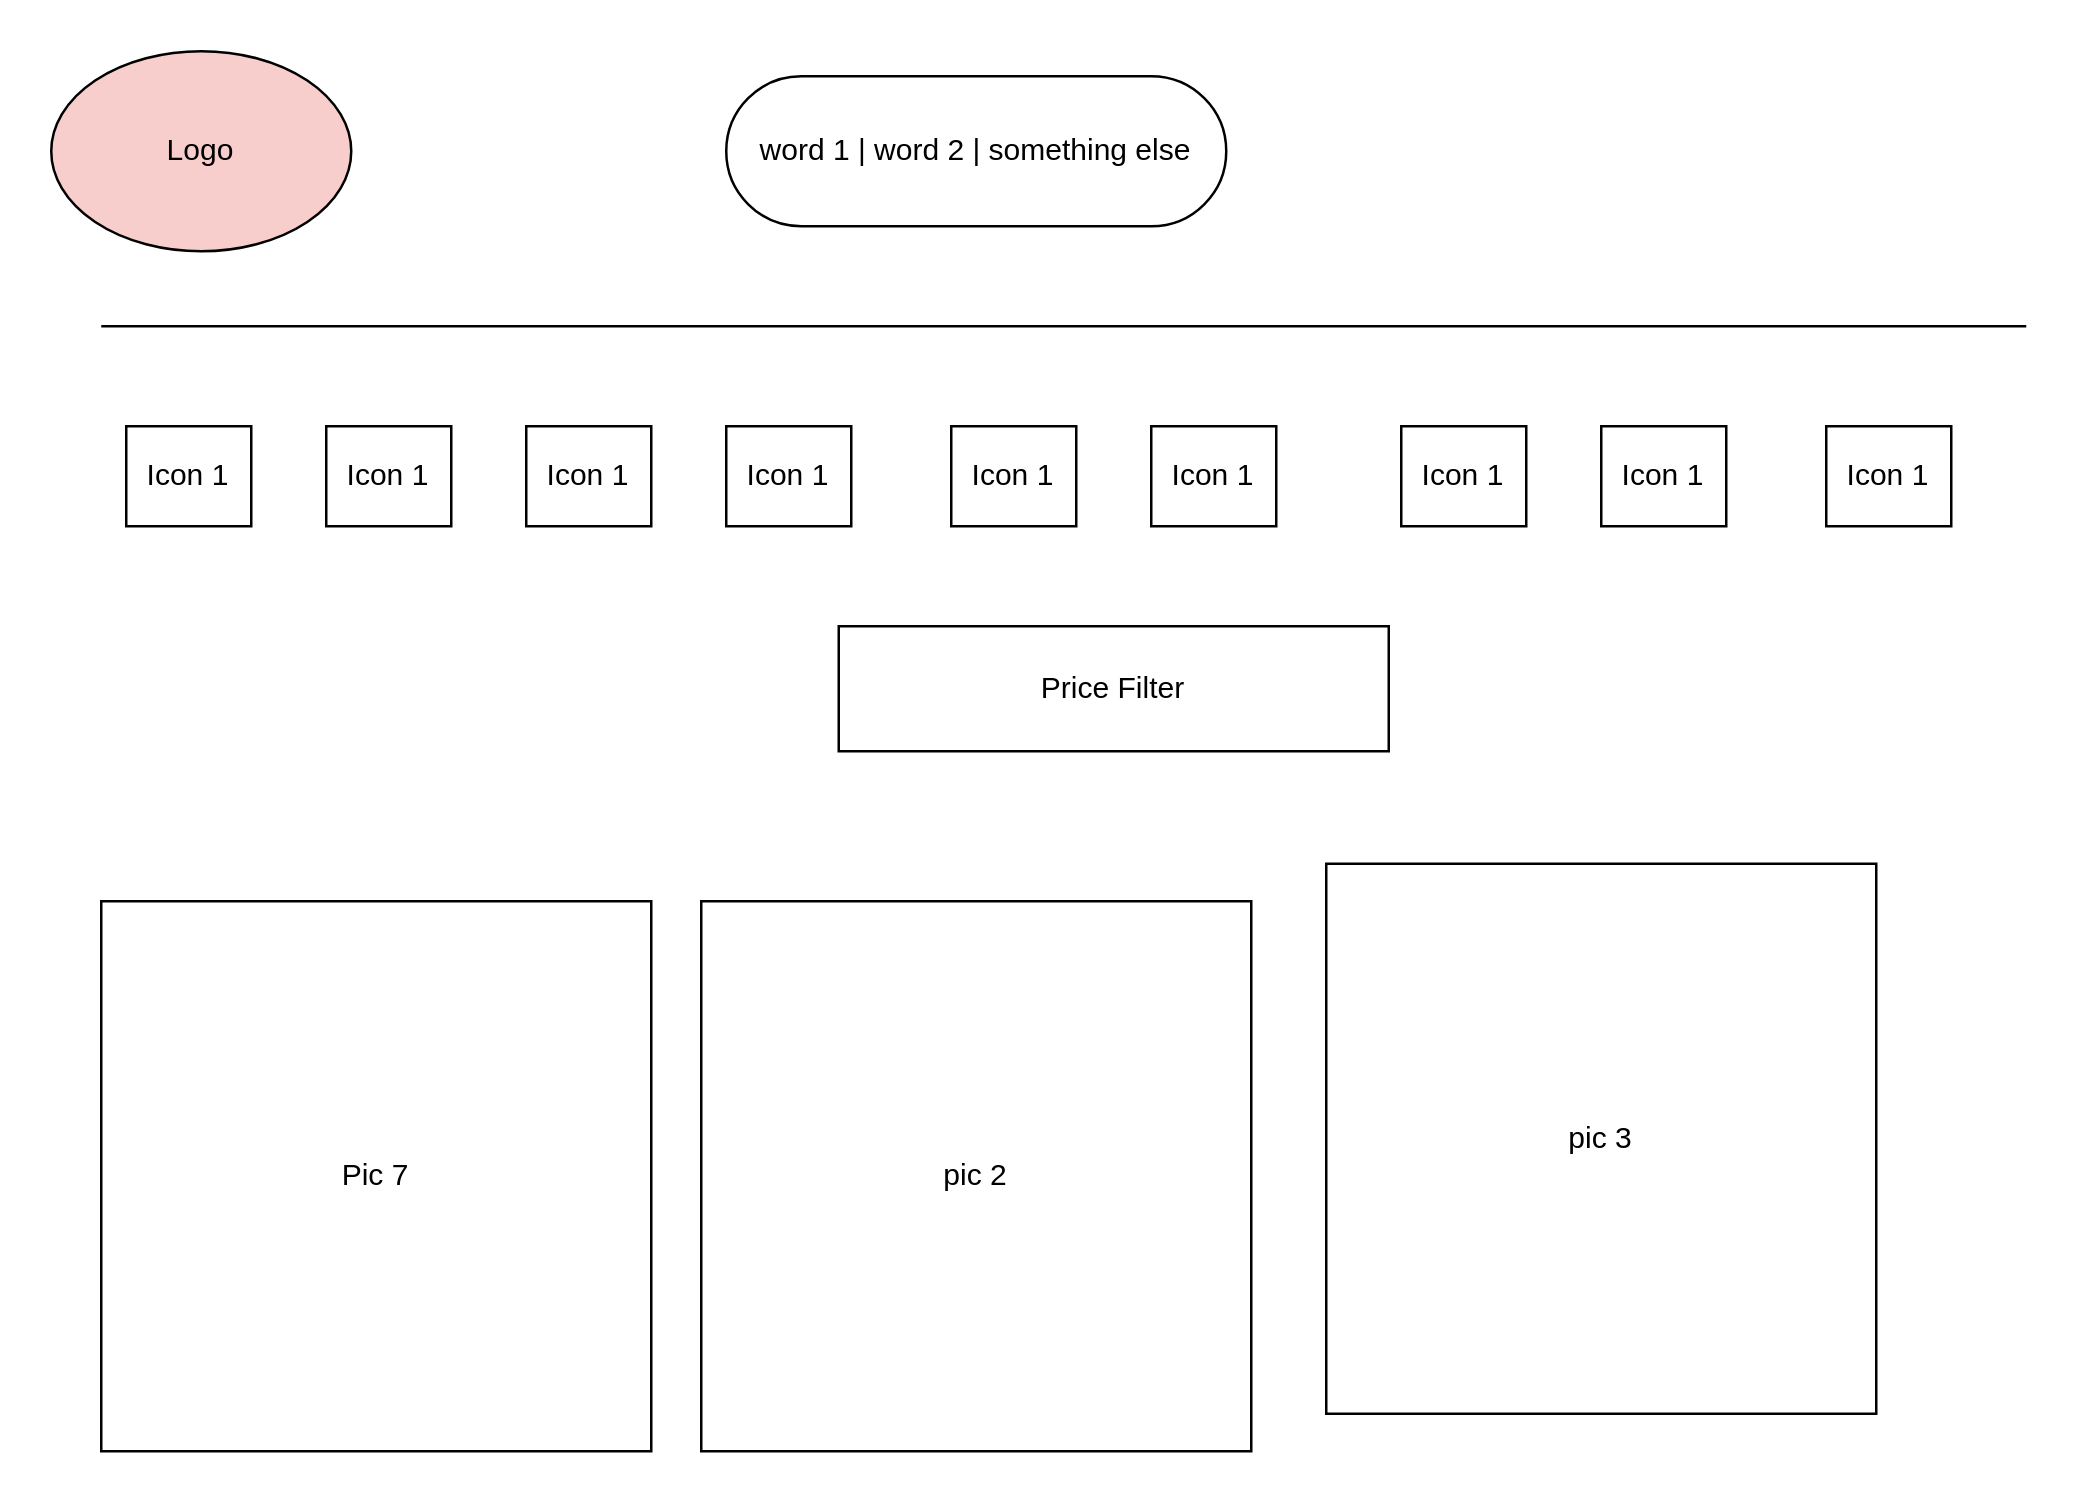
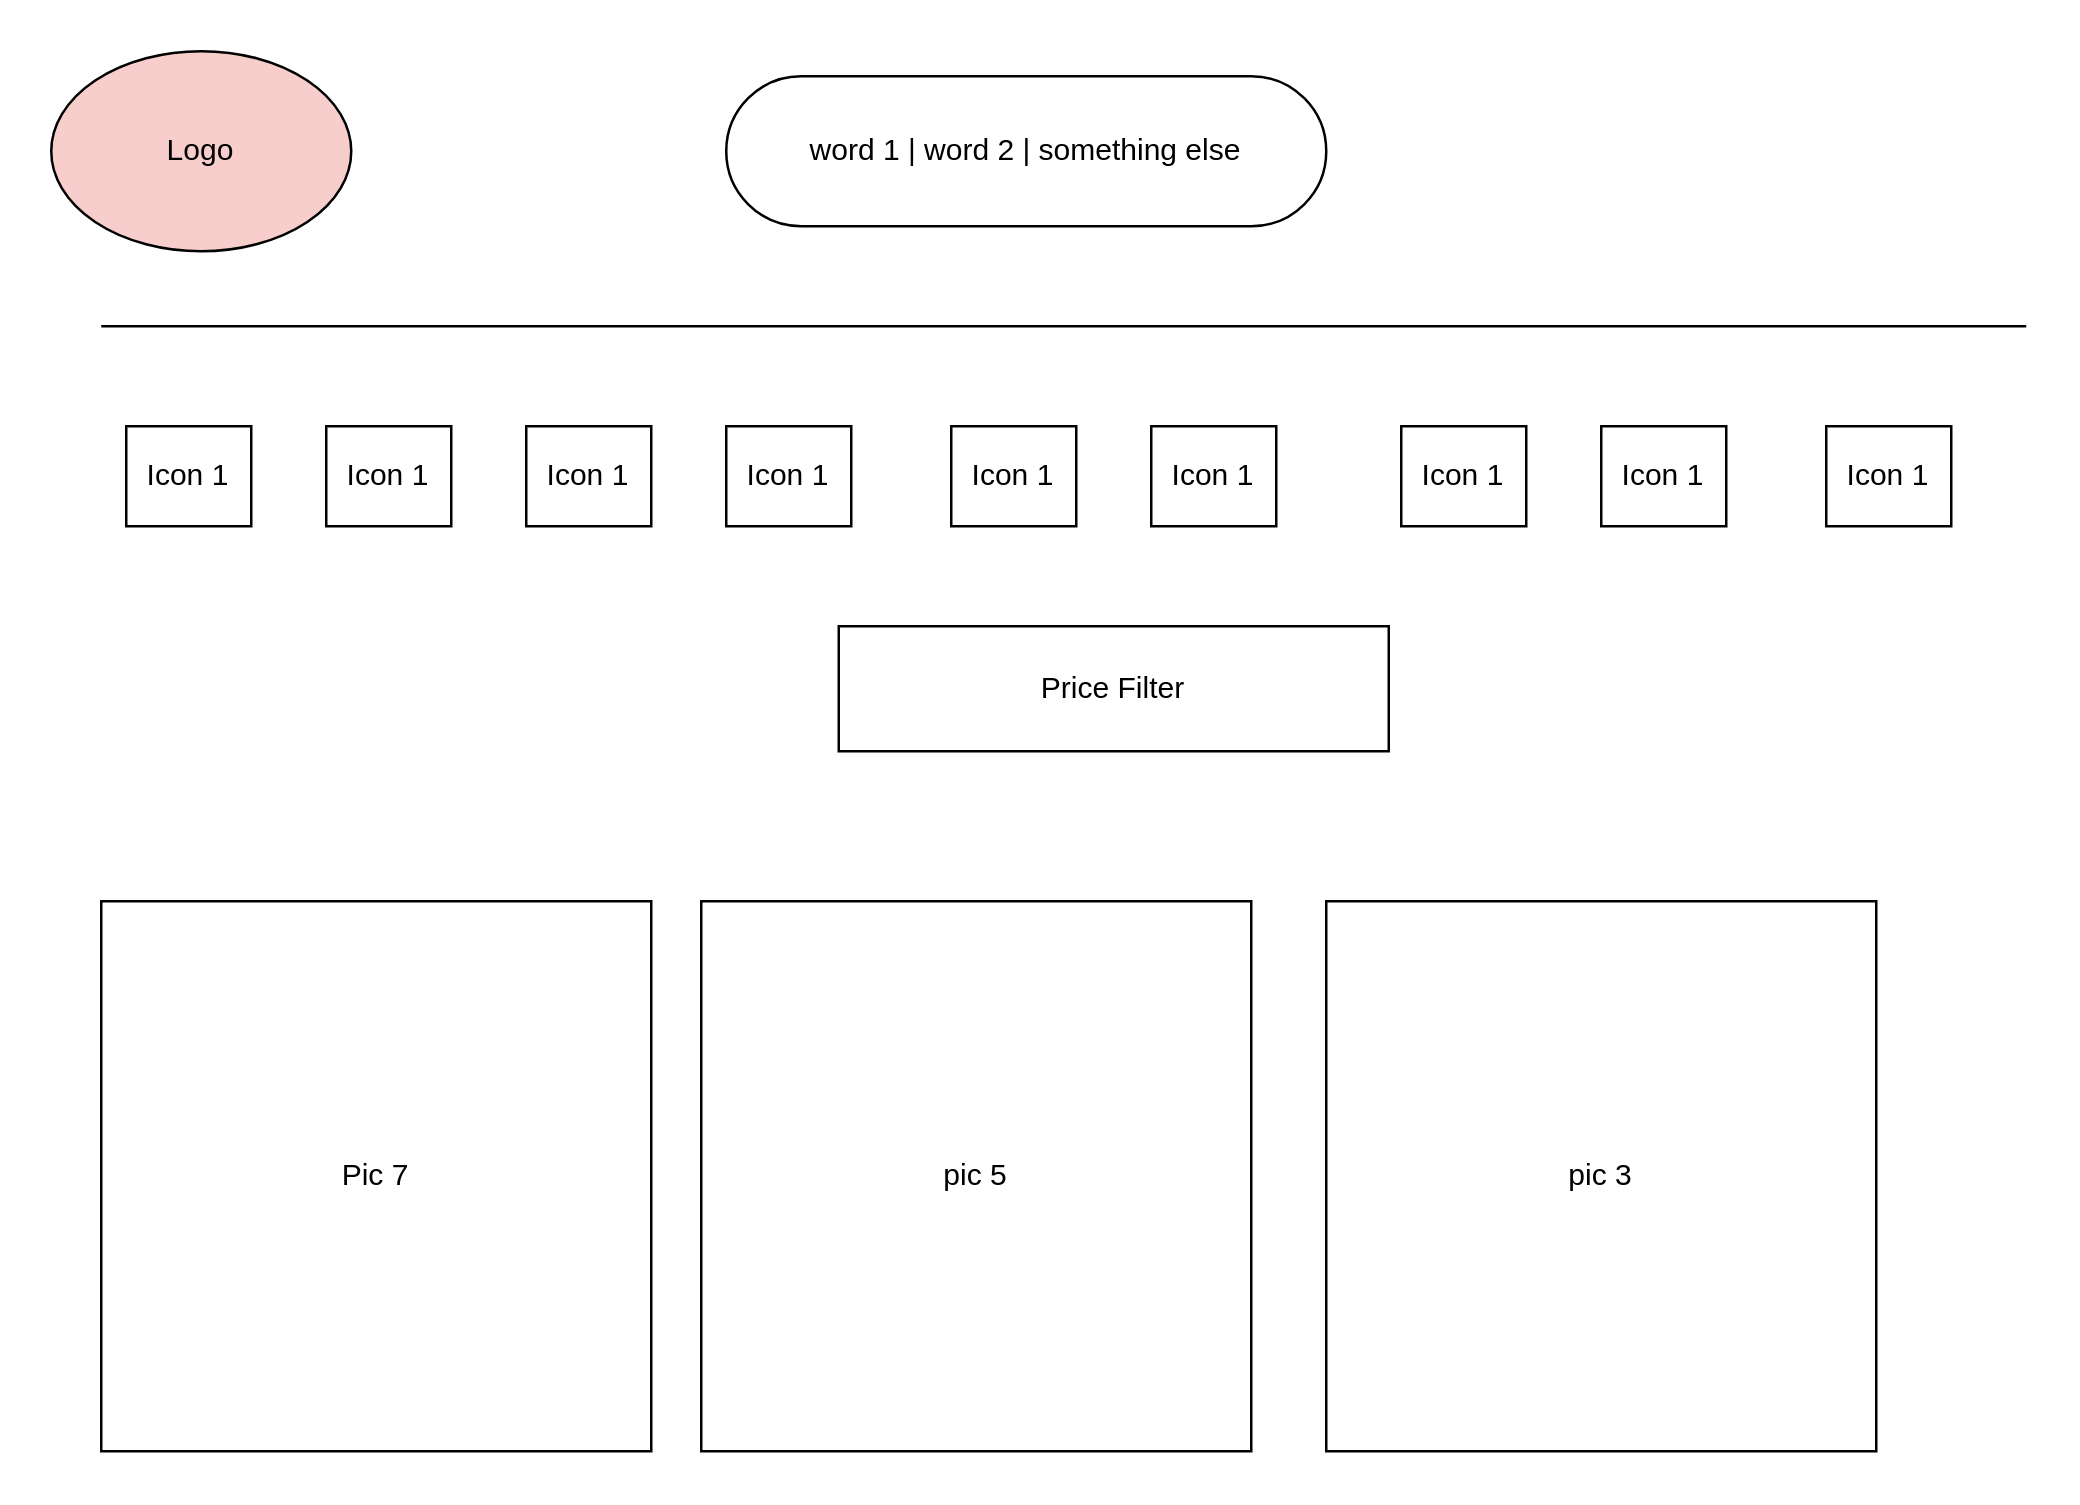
node "word 1 | word 2 | something else": size 500x150 -> 600x150
node "pic 3": moved (1601, 1139) -> (1601, 1176)
node "pic 2": label "pic 2" -> "pic 5"
